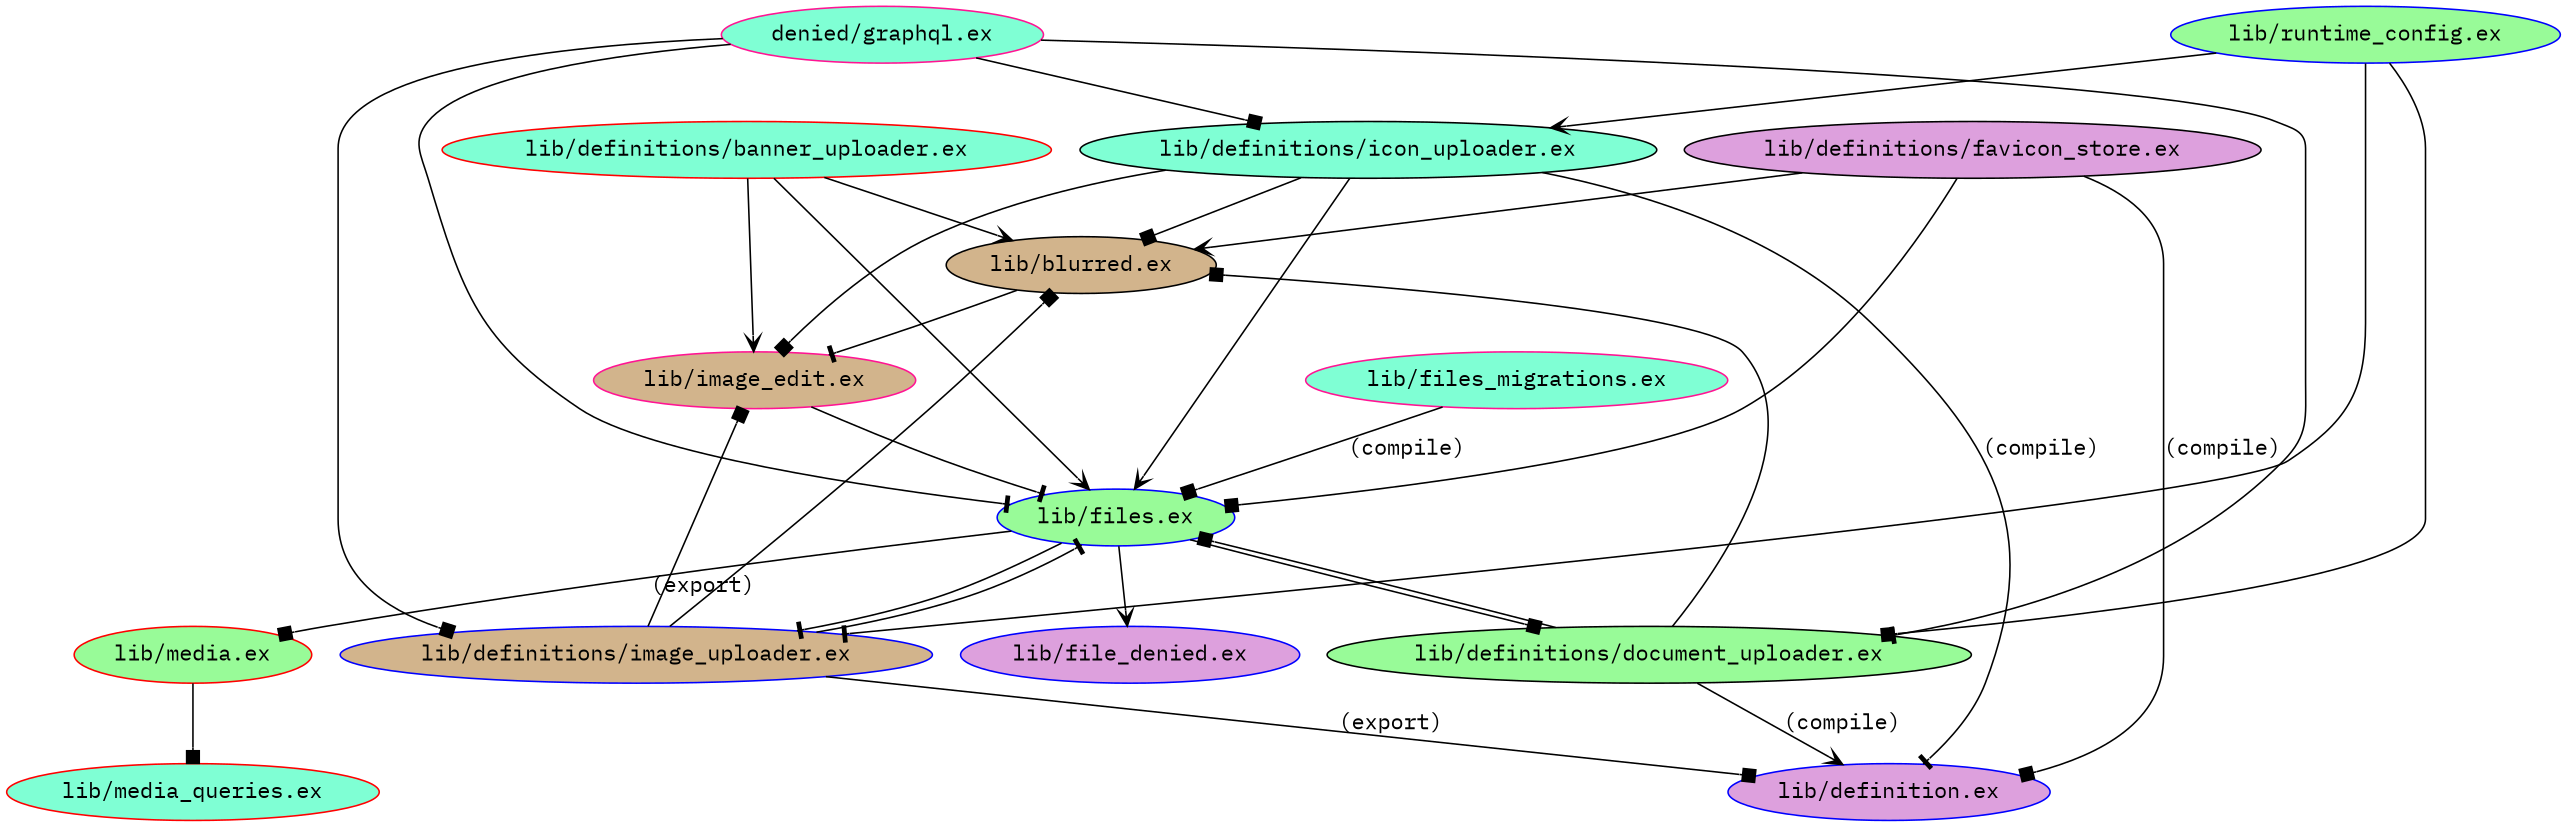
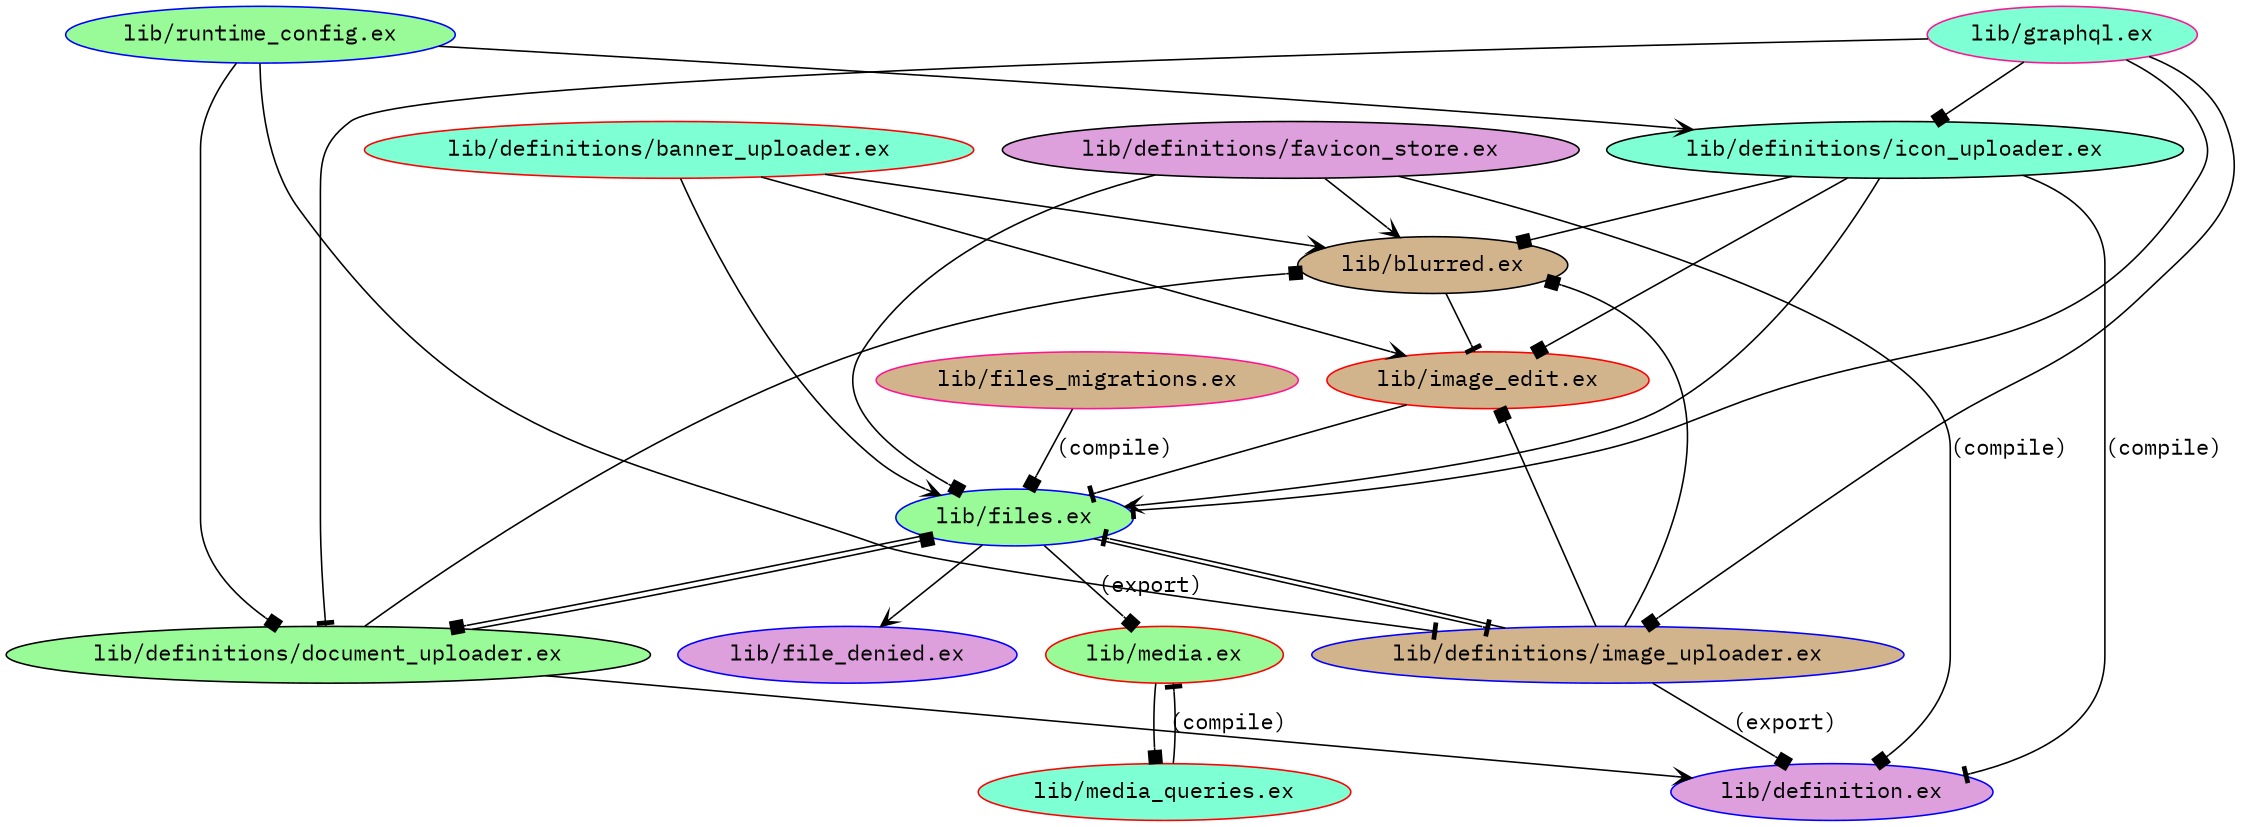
node "denied/graphql.ex": label "denied/graphql.ex" -> "lib/graphql.ex"
node "lib/image_edit.ex": color deeppink -> red
node "lib/files_migrations.ex": fillcolor aquamarine -> tan
edge "lib/media_queries.ex" -> "lib/media.ex": added
